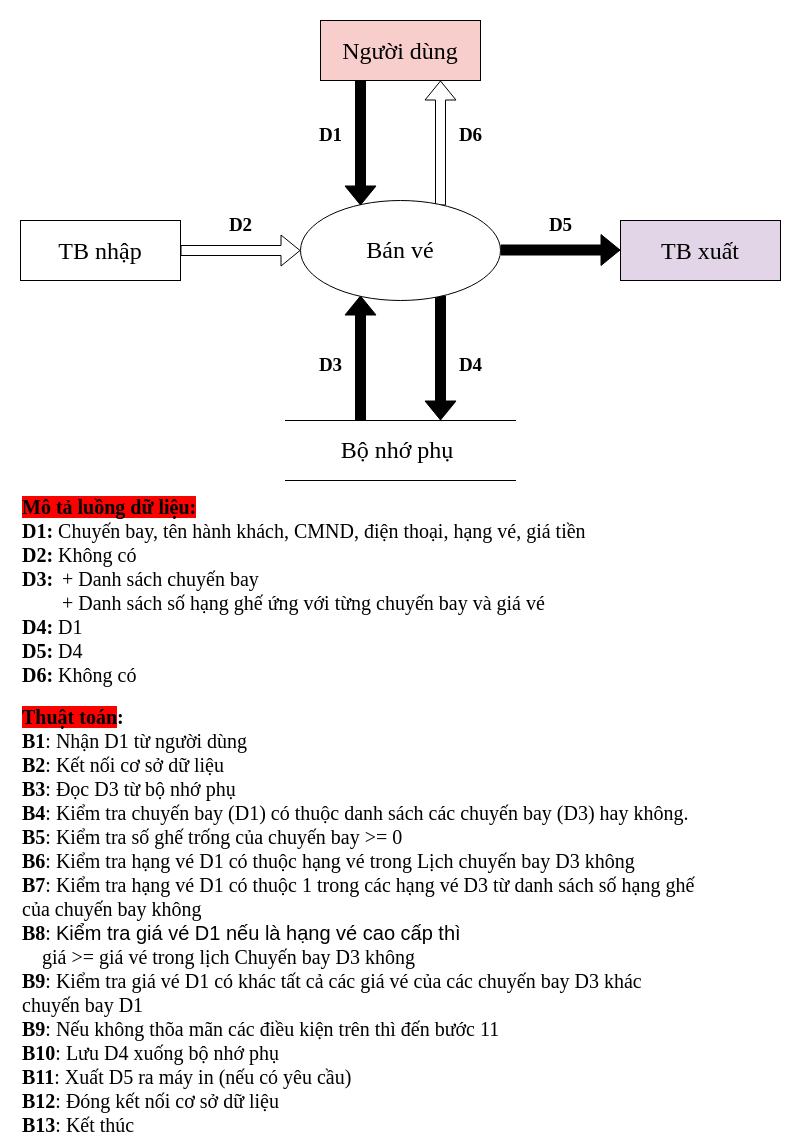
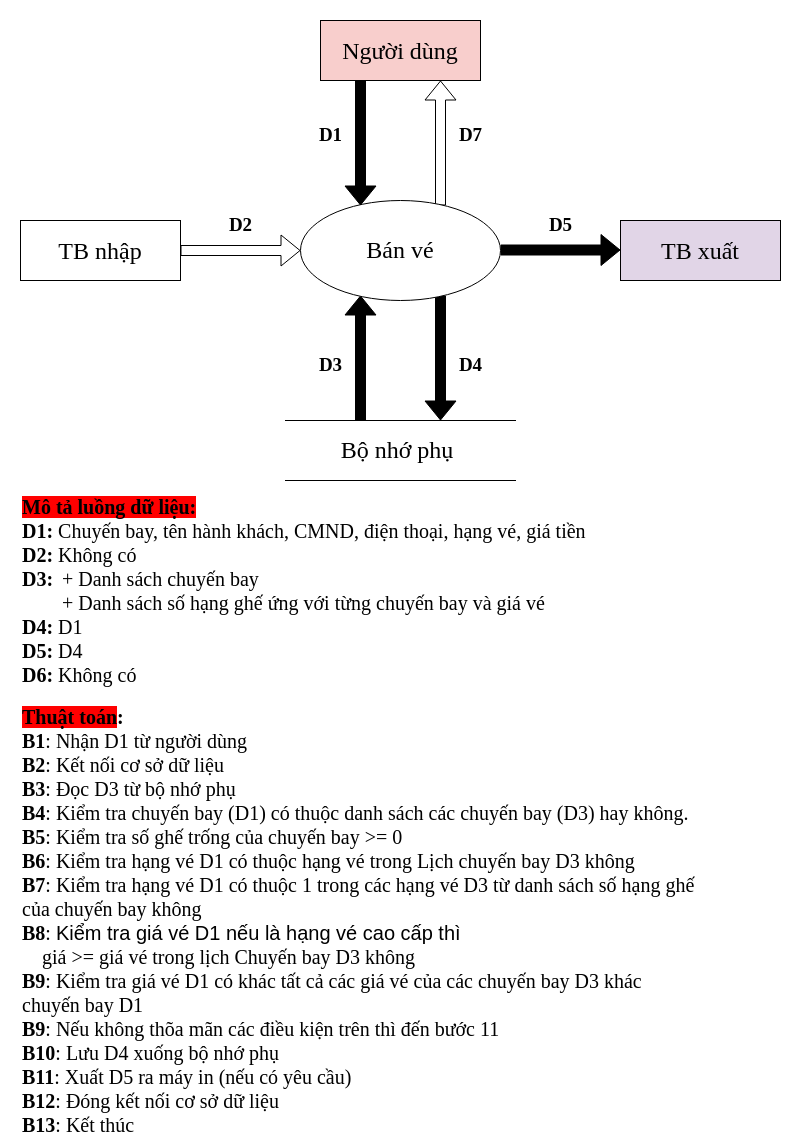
node "D6": label "D6" -> "D7"
